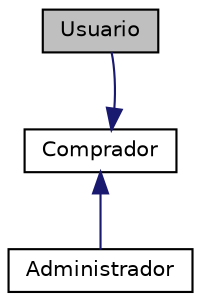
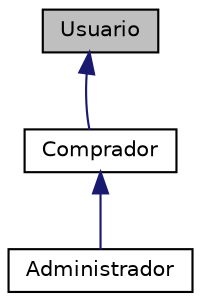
edge "Usuario" -> "Comprador": reversed
